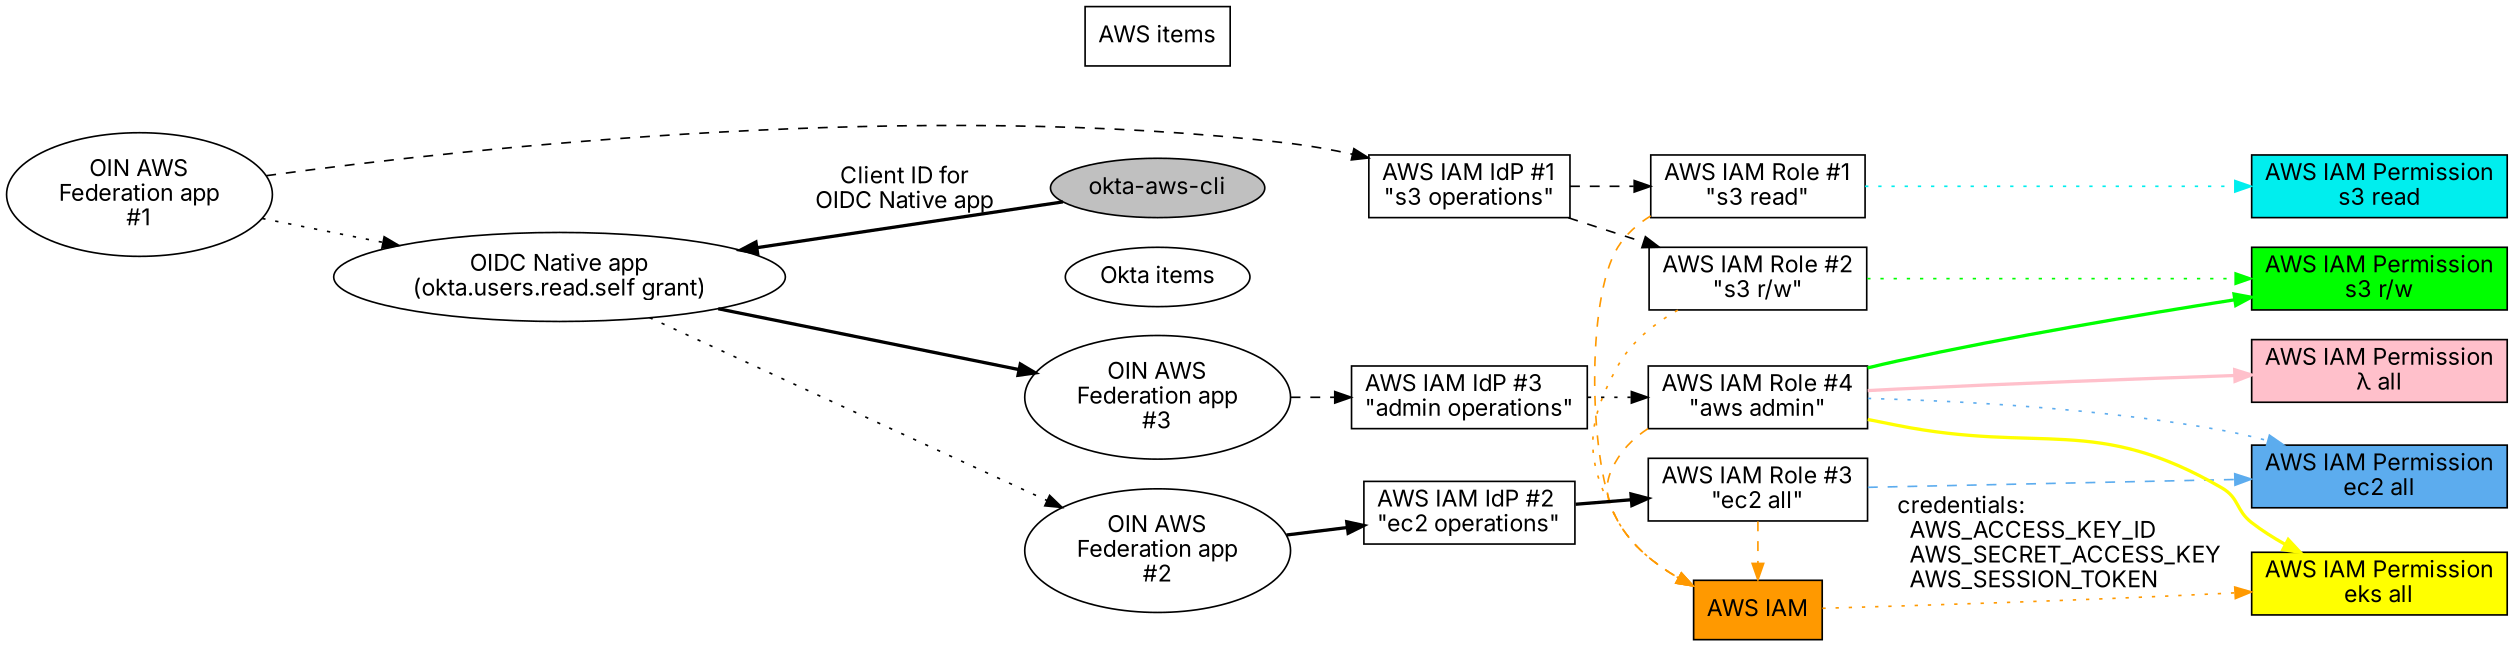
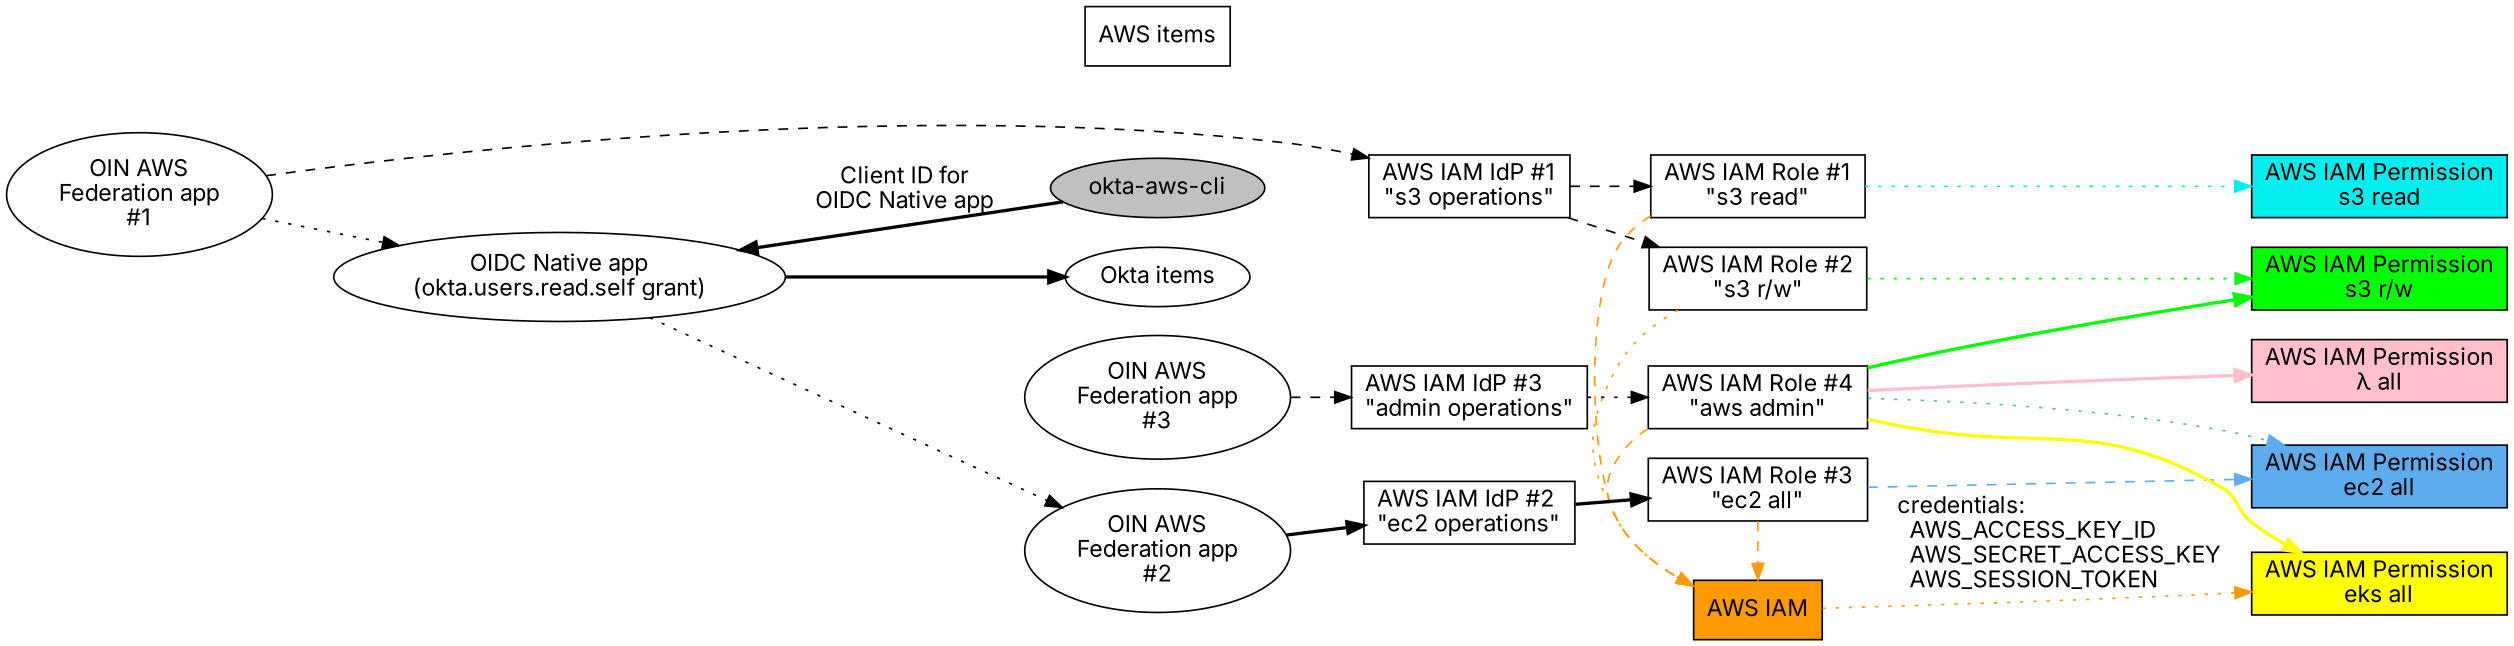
edge "OIDC Native app (okta.users.read.self grant)" -> "OIN AWS Federation app #3": now "OIDC Native app (okta.users.read.self grant)" -> "Okta items"
